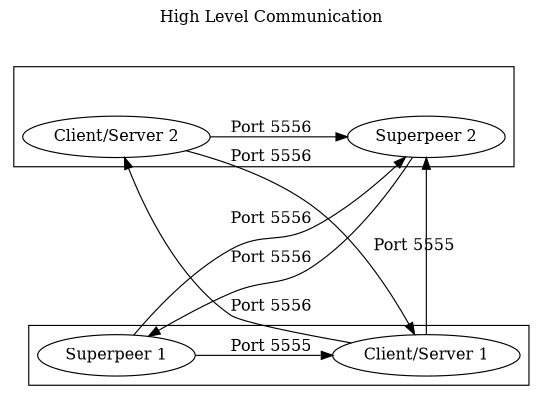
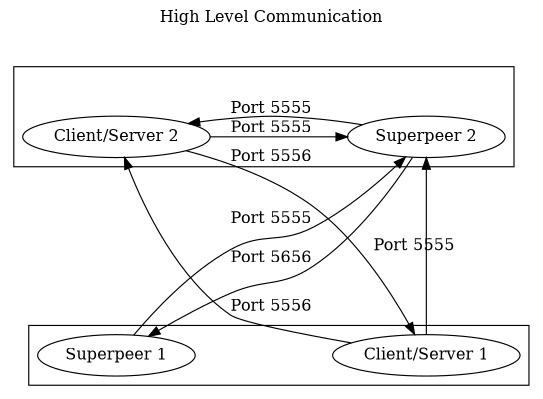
edge "Superpeer 2" -> "Client/Server 2": added, label "Port 5555"
edge "Client/Server 2" -> "Superpeer 2": label "Port 5556" -> "Port 5555"
edge "Superpeer 1" -> "Superpeer 2": label "Port 5556" -> "Port 5555"
edge "Superpeer 2" -> "Superpeer 1": label "Port 5556" -> "Port 5656"
edge "Superpeer 1" -> "Client/Server 1": removed, label "Port 5555"
